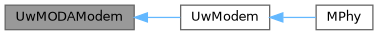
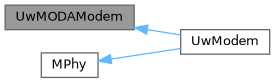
edge "MPhy" -> "UwModem": reversed
